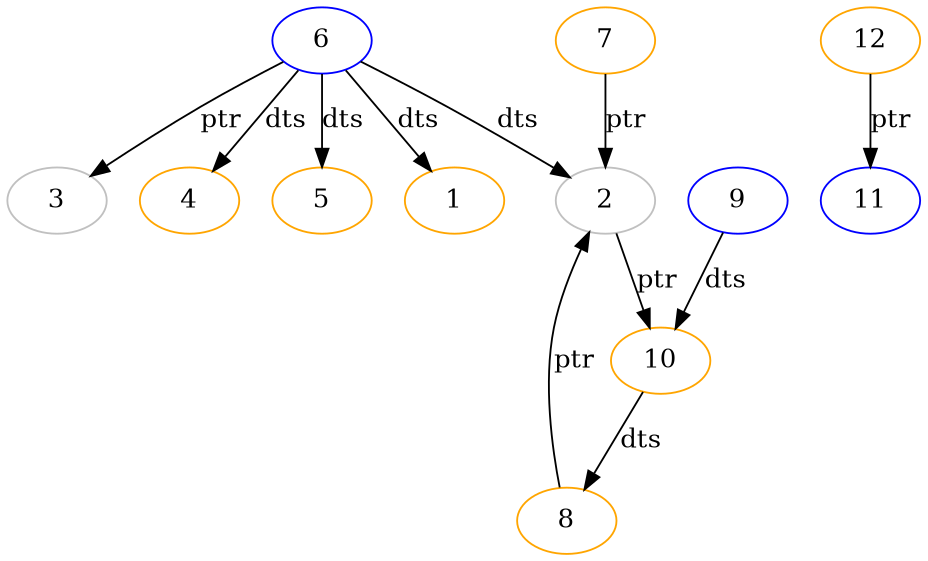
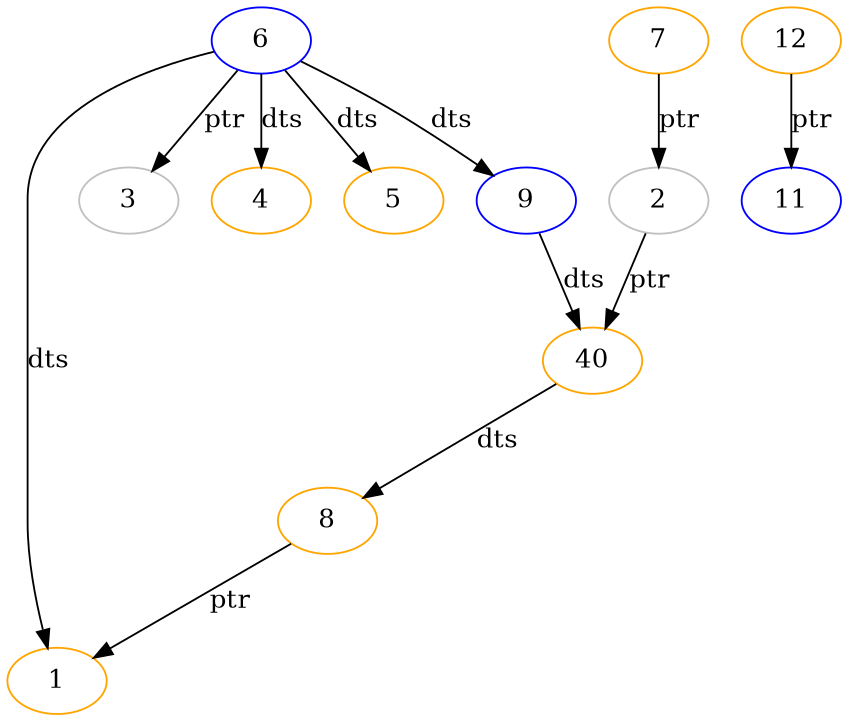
edge "6" -> "2": now "6" -> "9"
node "10": label "10" -> "40"
edge "8" -> "2": now "8" -> "1"
